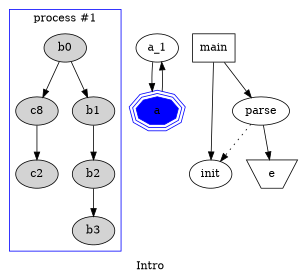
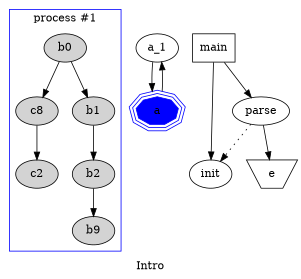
node "b3": label "b3" -> "b9"
